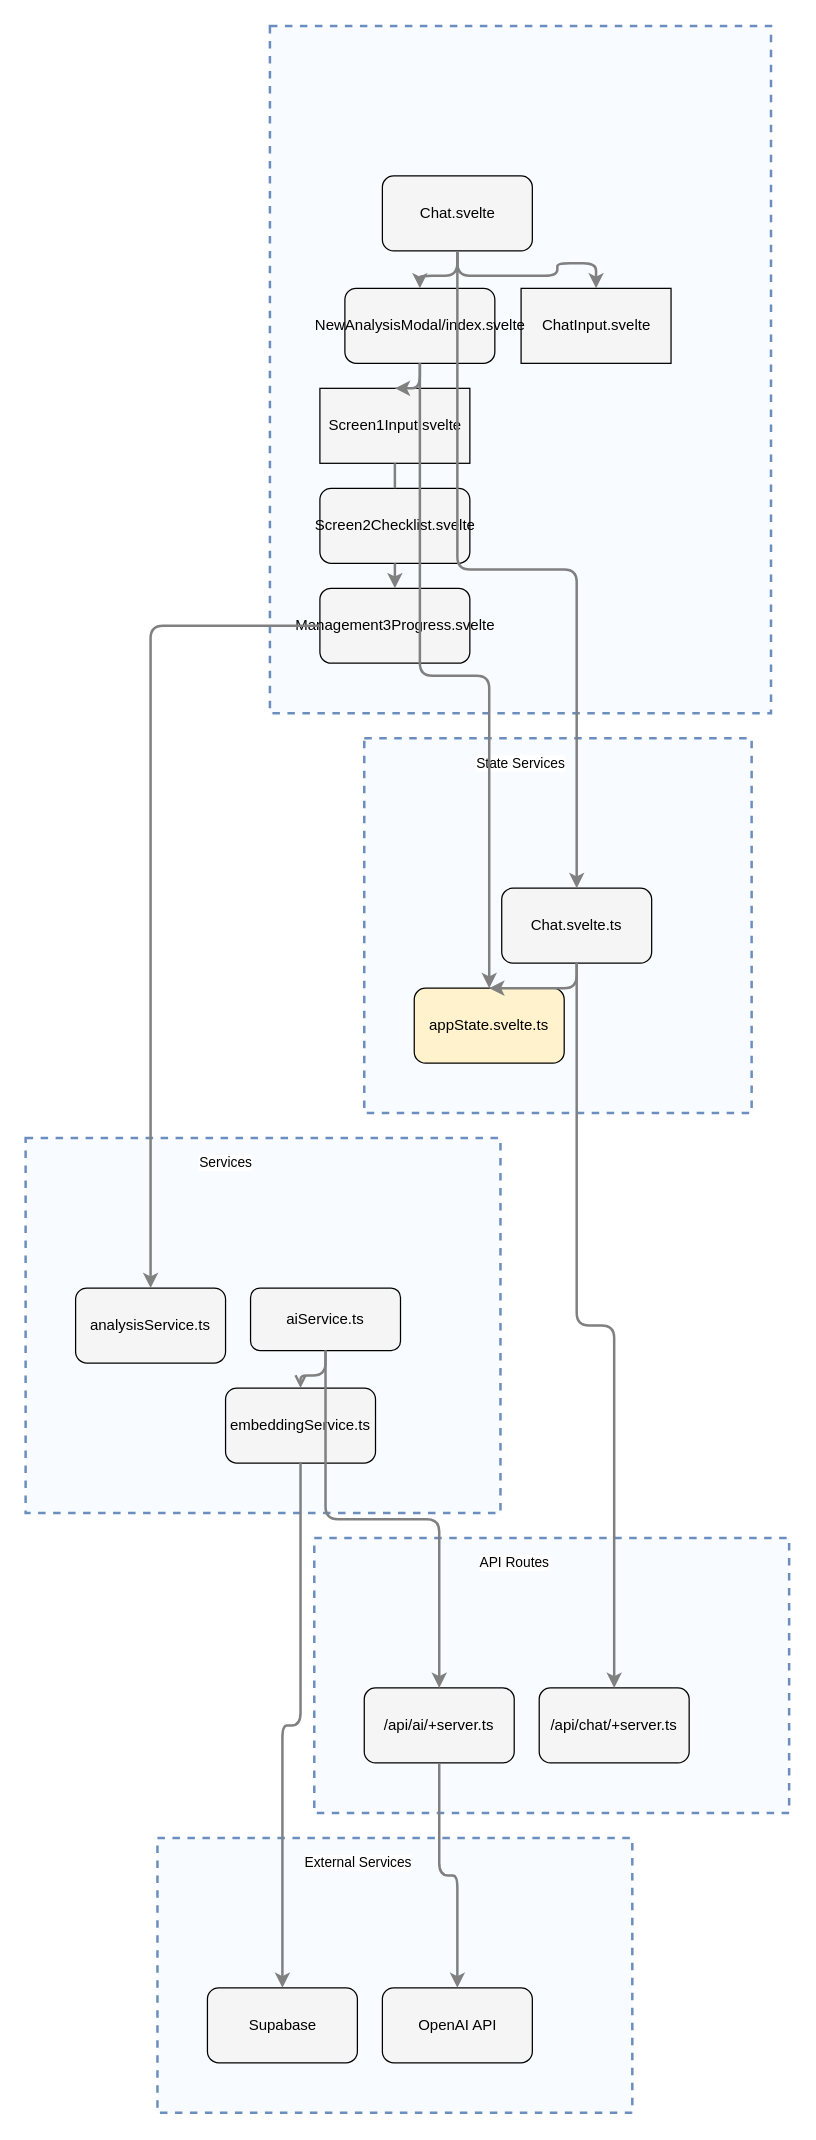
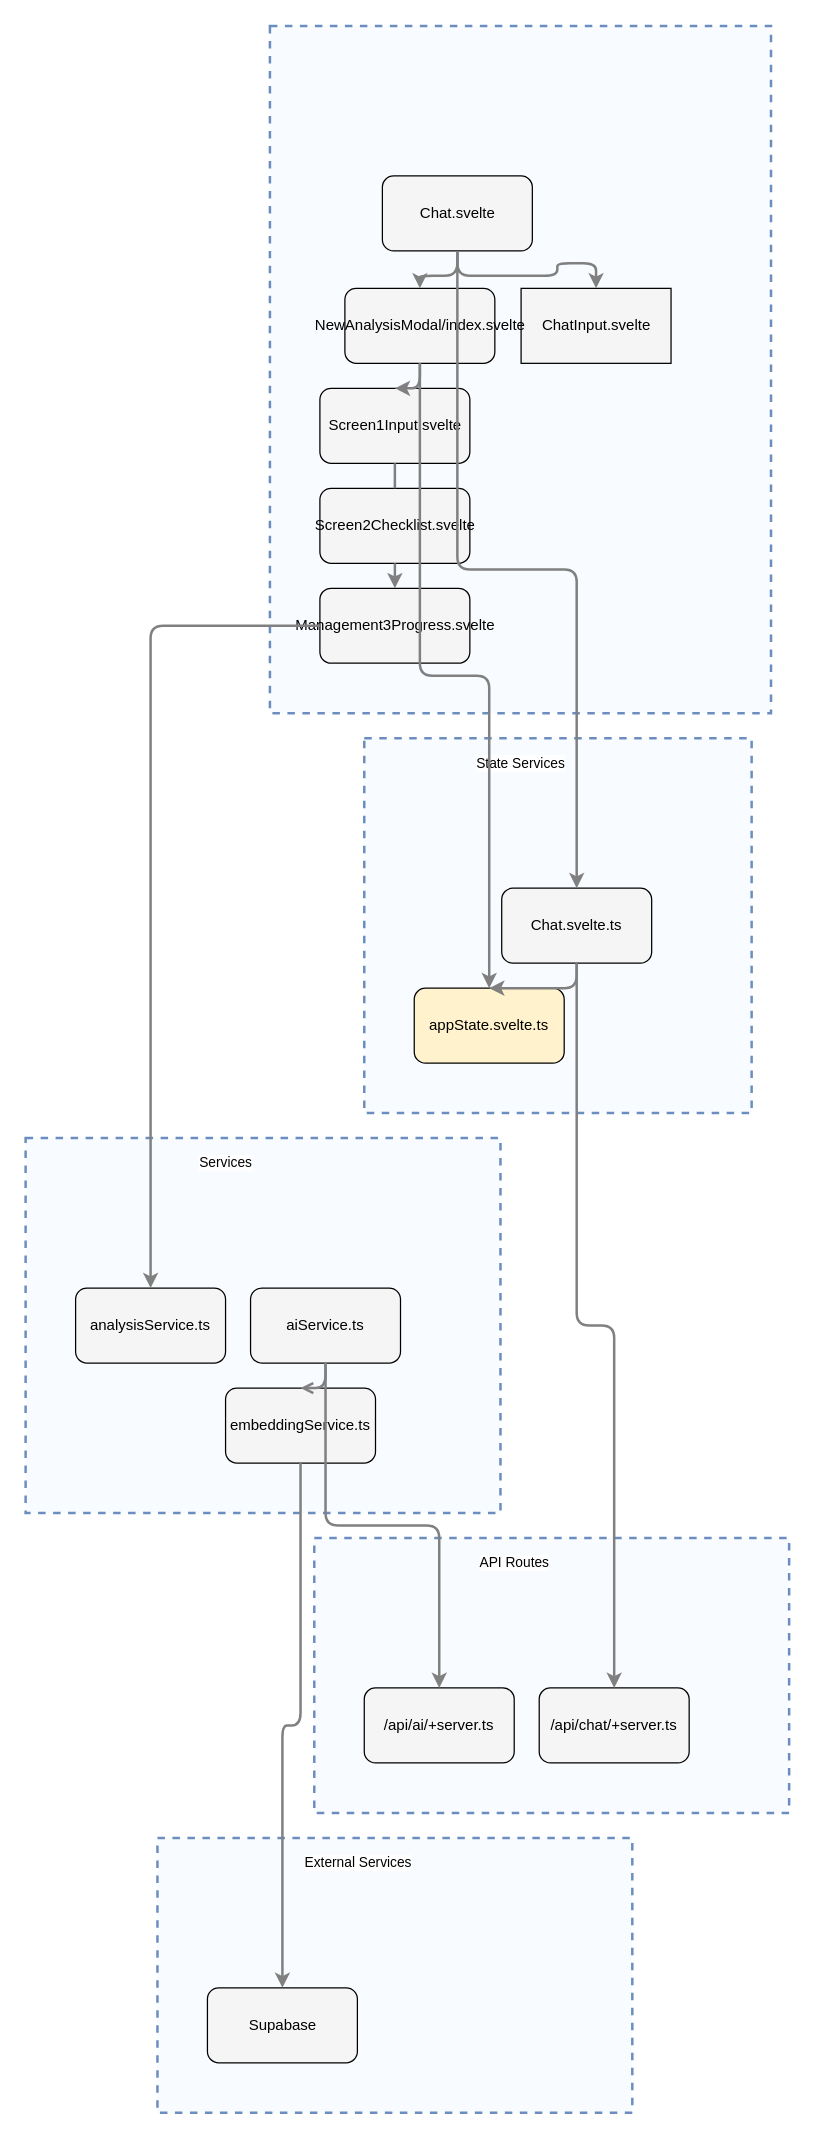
node "Screen1Input.svelte": shape rectangle -> rounded rectangle
node "aiService.ts": size 150x63 -> 150x75
edge "/api/ai/+server.ts" -> "OpenAI API": removed
node "OpenAI API": removed
